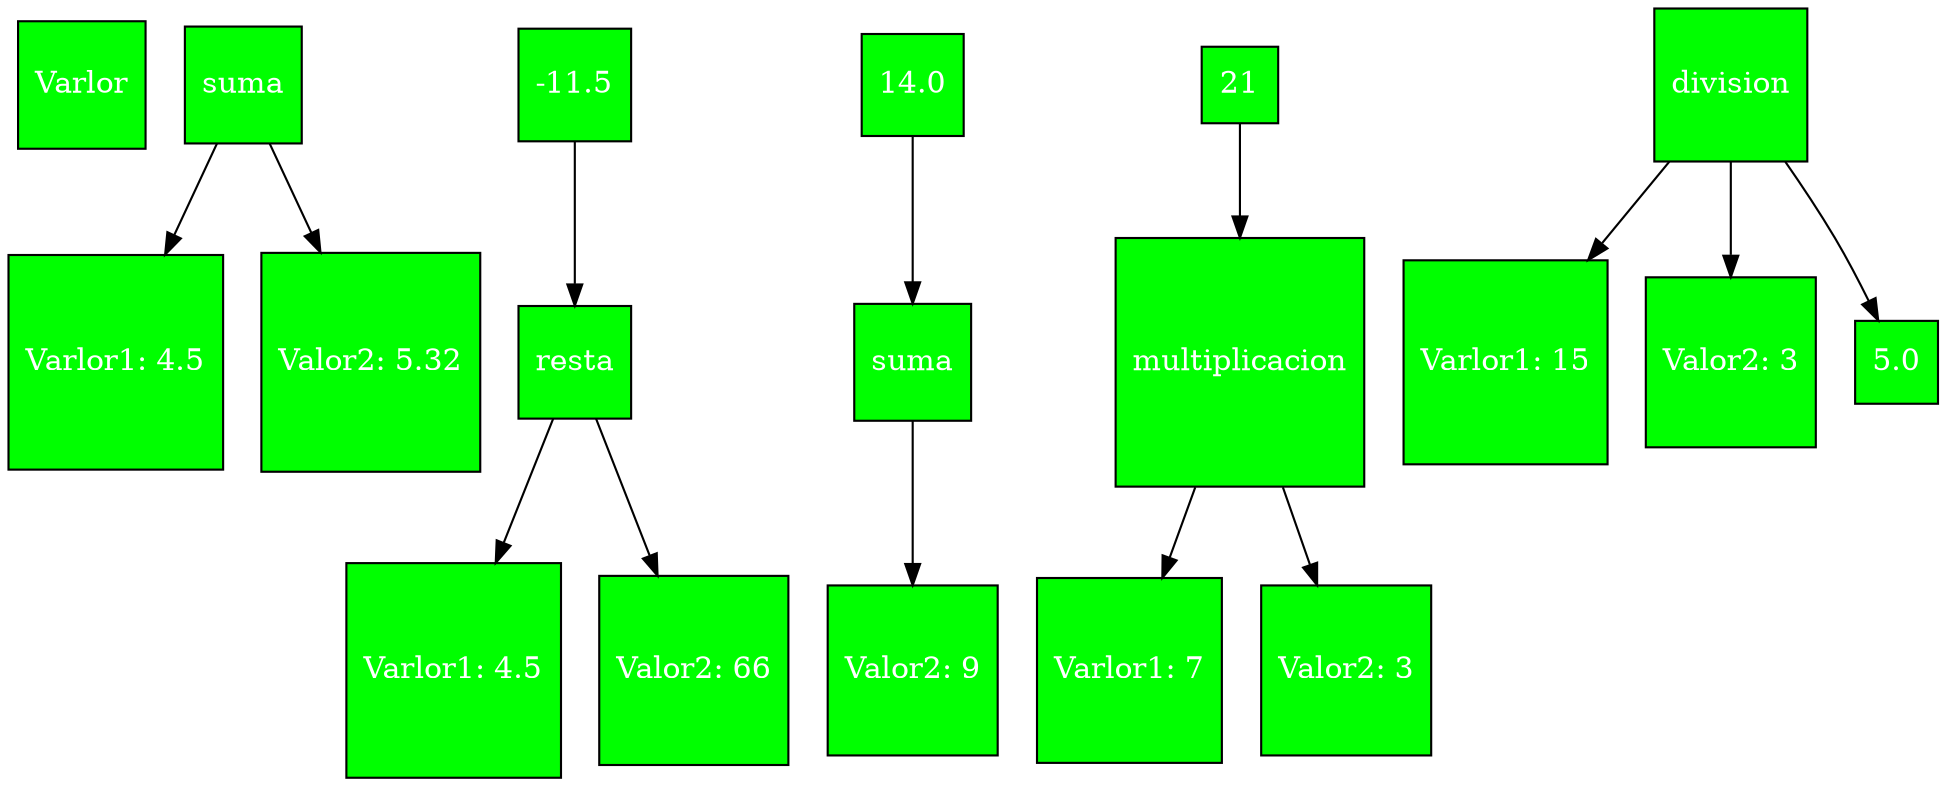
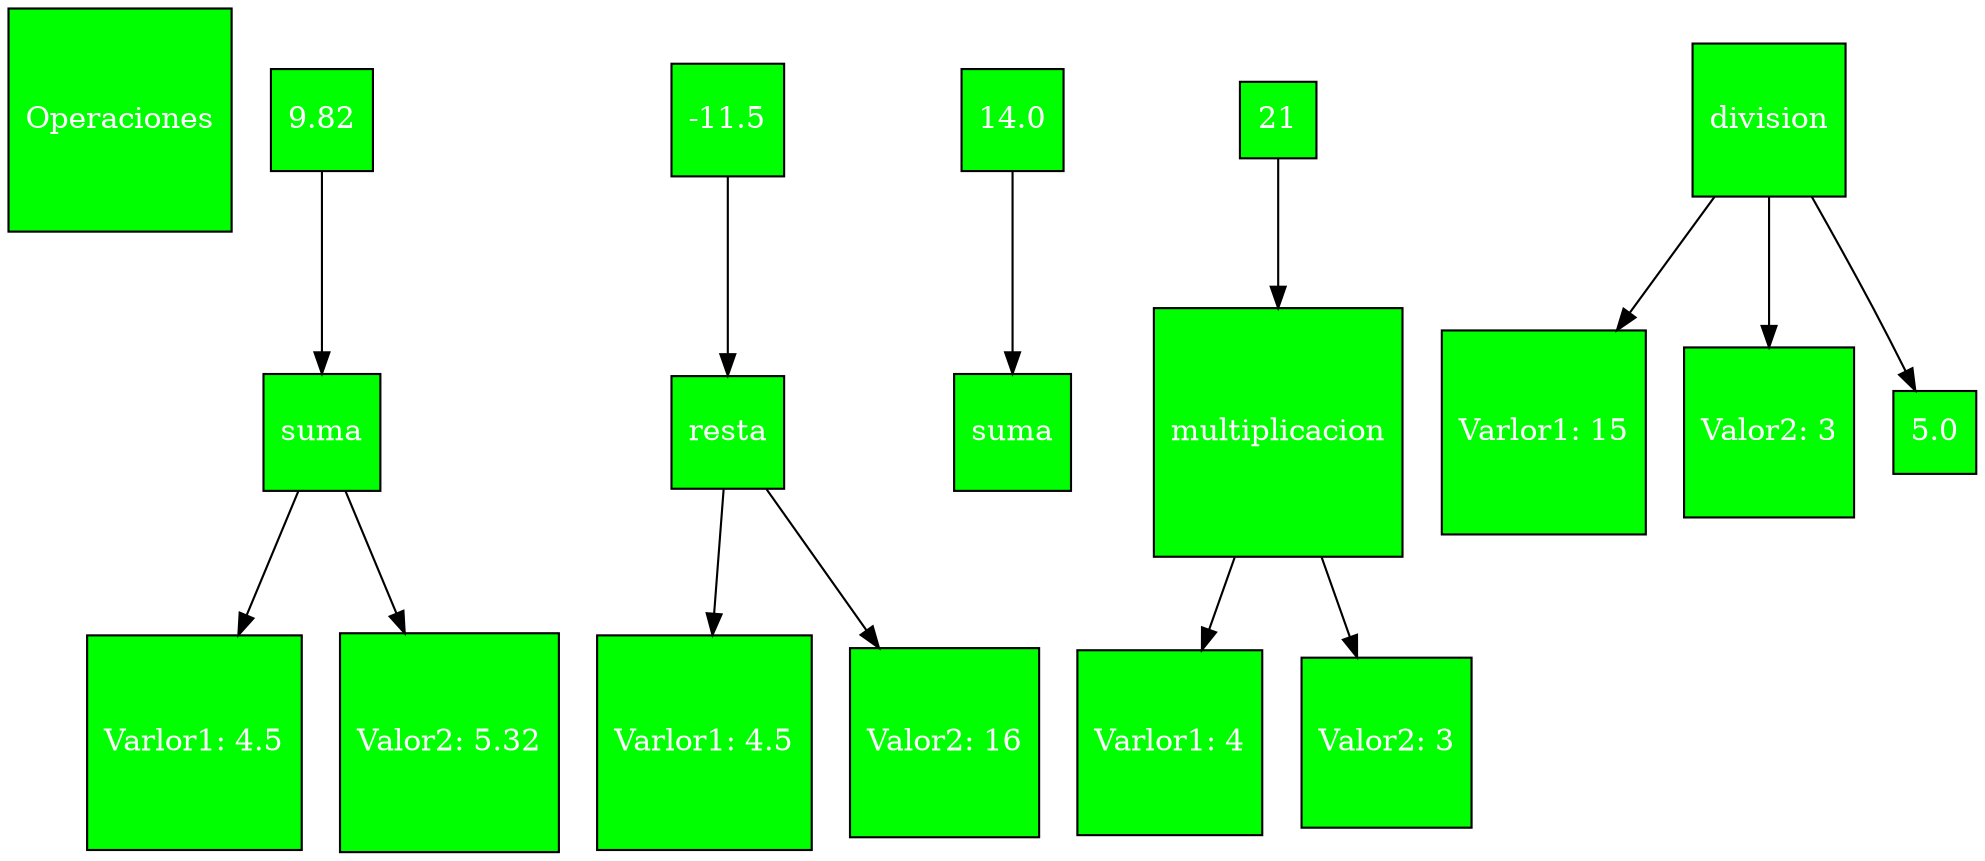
node "Varlor": label "Varlor" -> "Operaciones"
node "9.82": added
node "Valor2: 66": label "Valor2: 66" -> "Valor2: 16"
node "Valor2: 9": removed
node "Varlor1: 7": label "Varlor1: 7" -> "Varlor1: 4"
